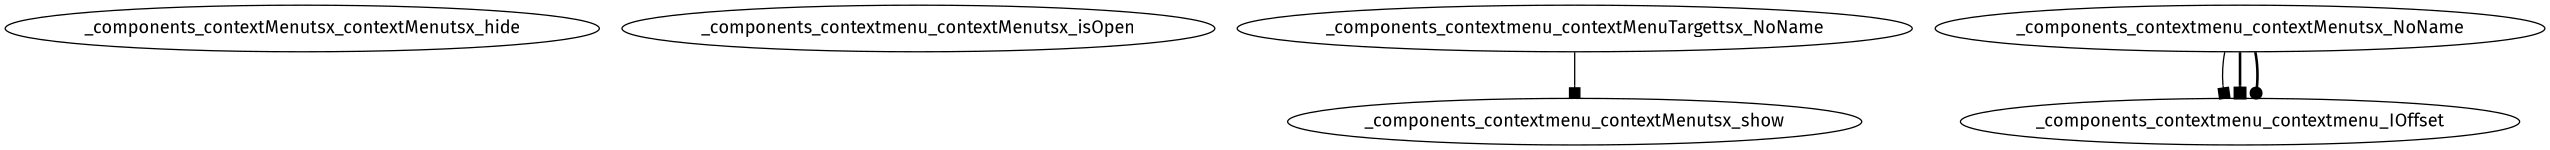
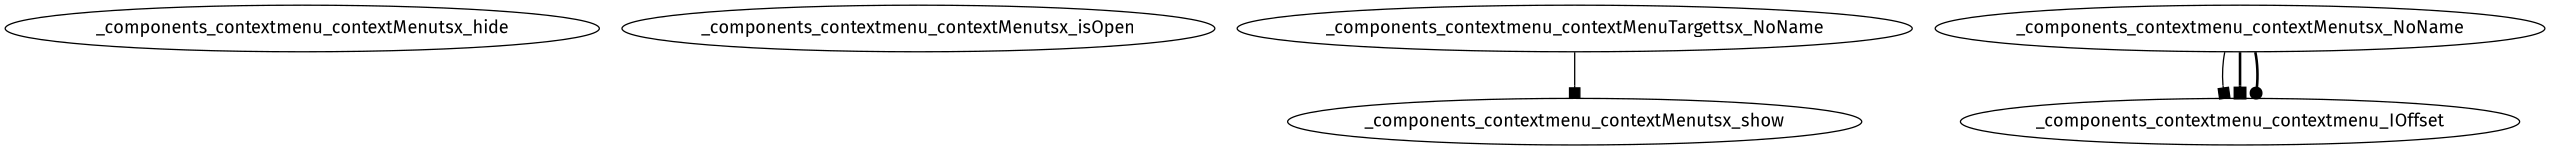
node "_components_contextMenutsx_contextMenutsx_hide": label "_components_contextMenutsx_contextMenutsx_hide" -> "_components_contextmenu_contextMenutsx_hide"
